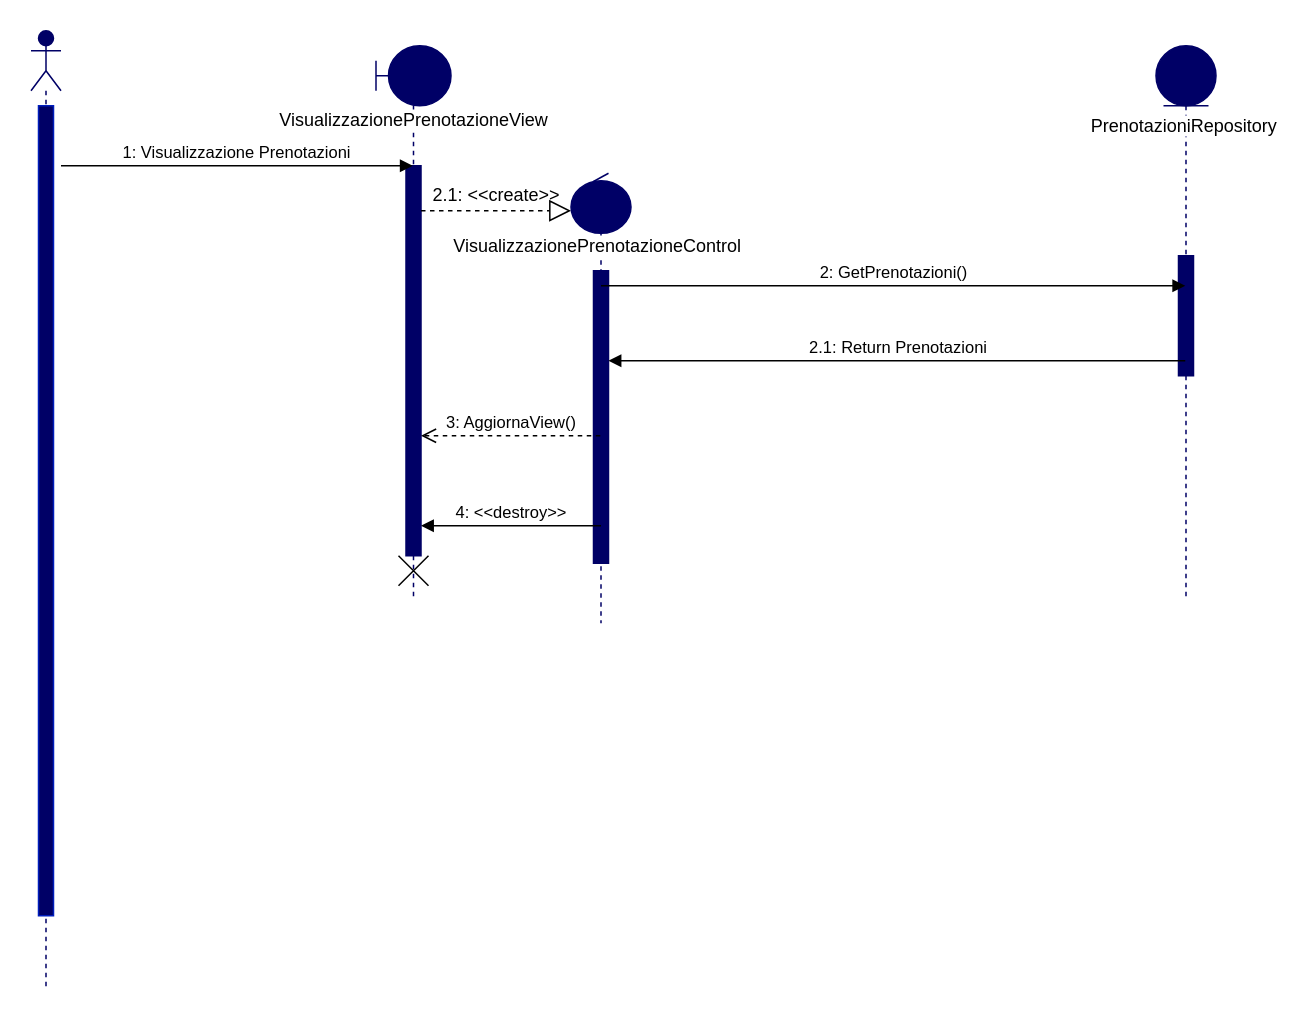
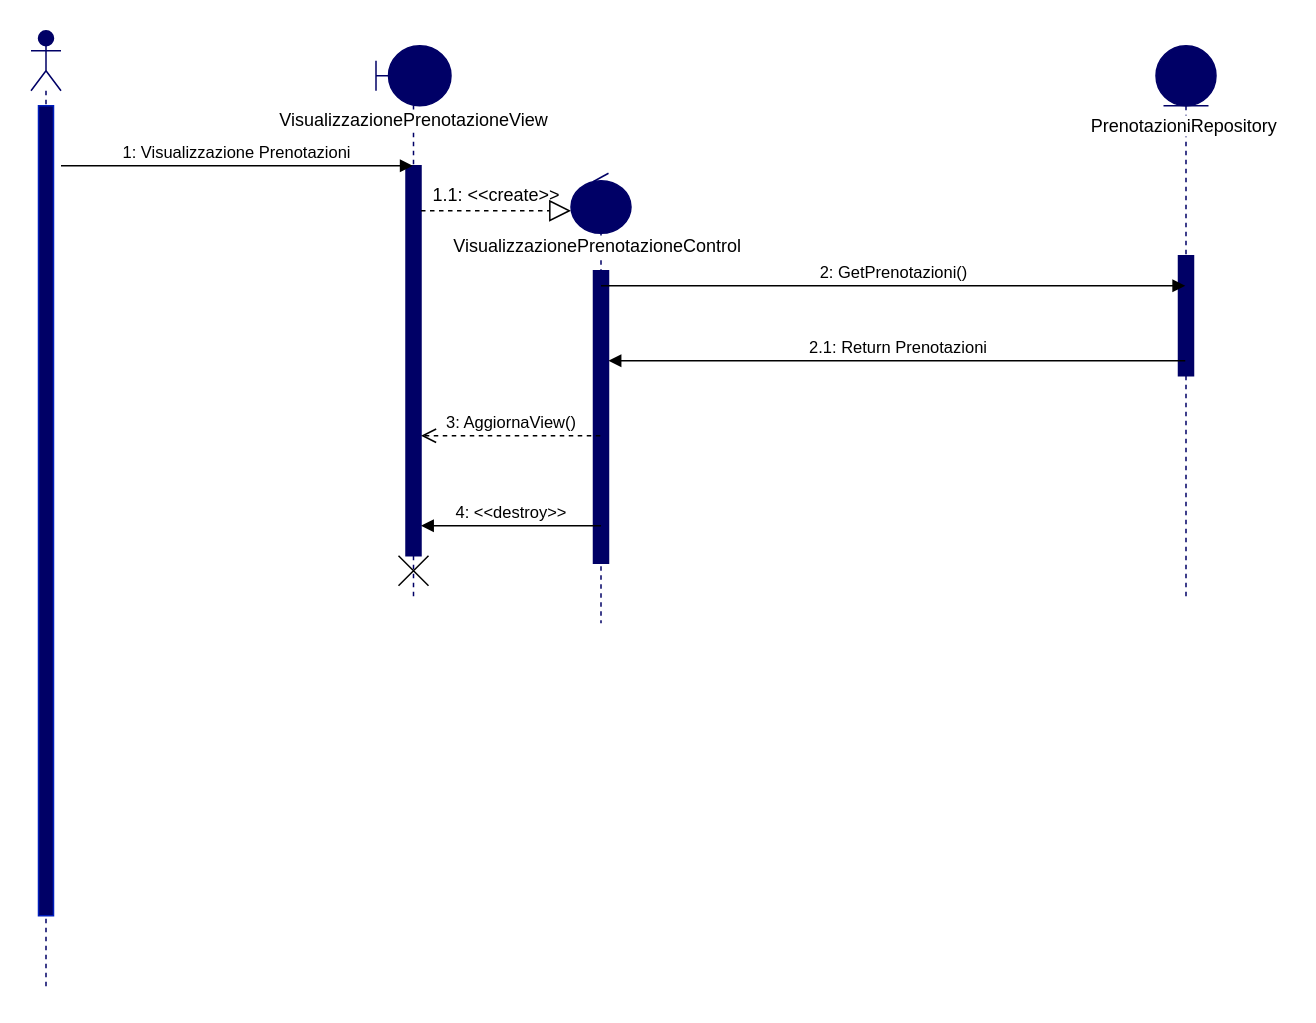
node "2.1: <<create>>": label "2.1: <<create>>" -> "1.1: <<create>>"
